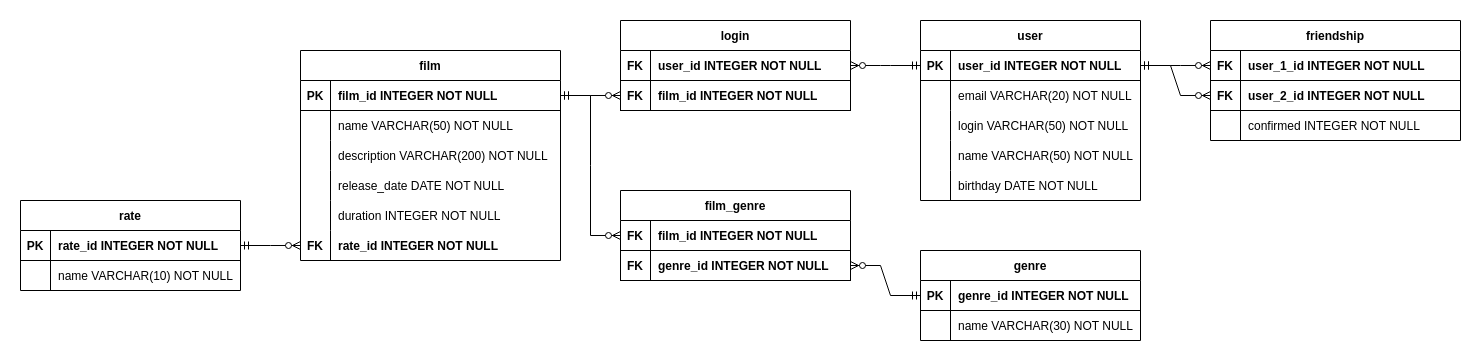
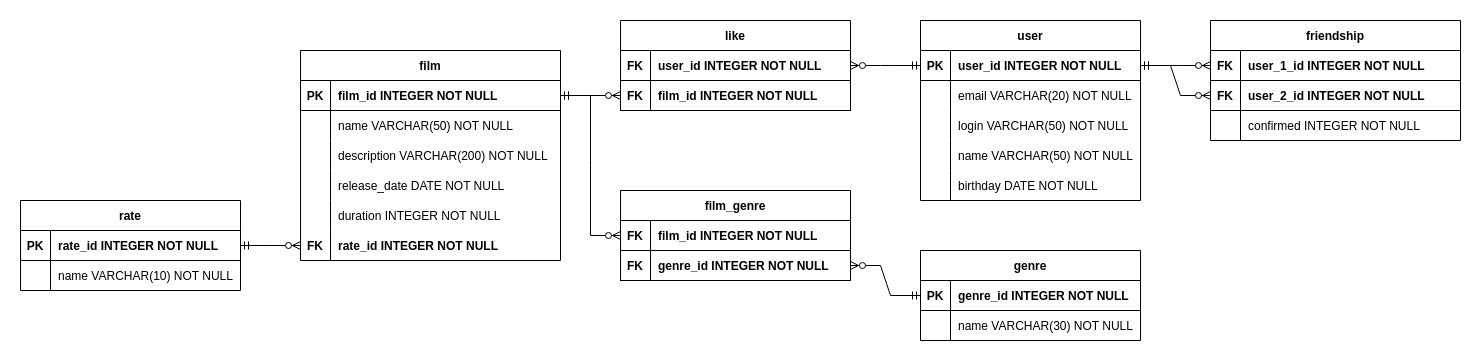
node "login": label "login" -> "like"
